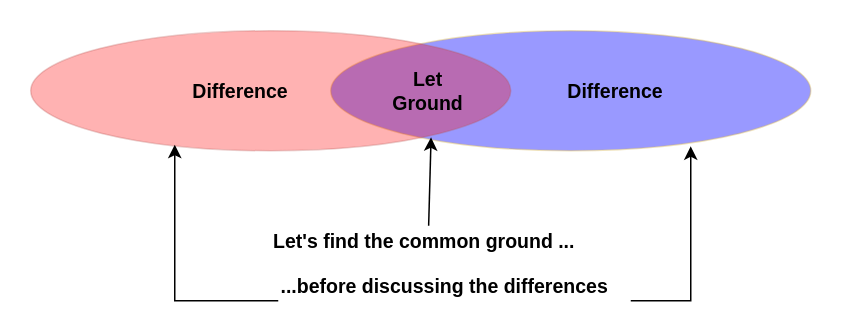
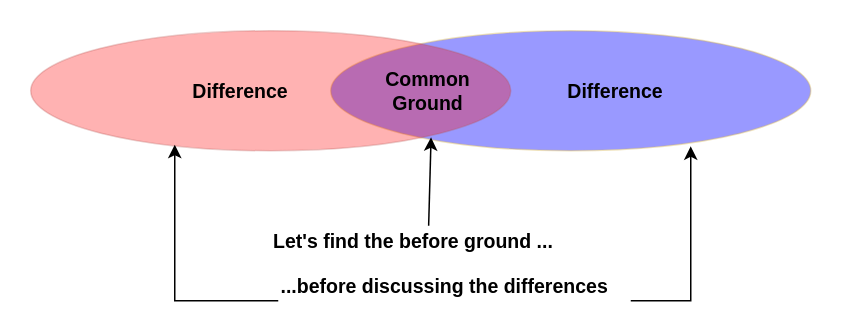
node "LetGround": label "LetGround" -> "CommonGround"
node "Let's find the common ground ...": label "Let's find the common ground ..." -> "Let's find the before ground ..."
